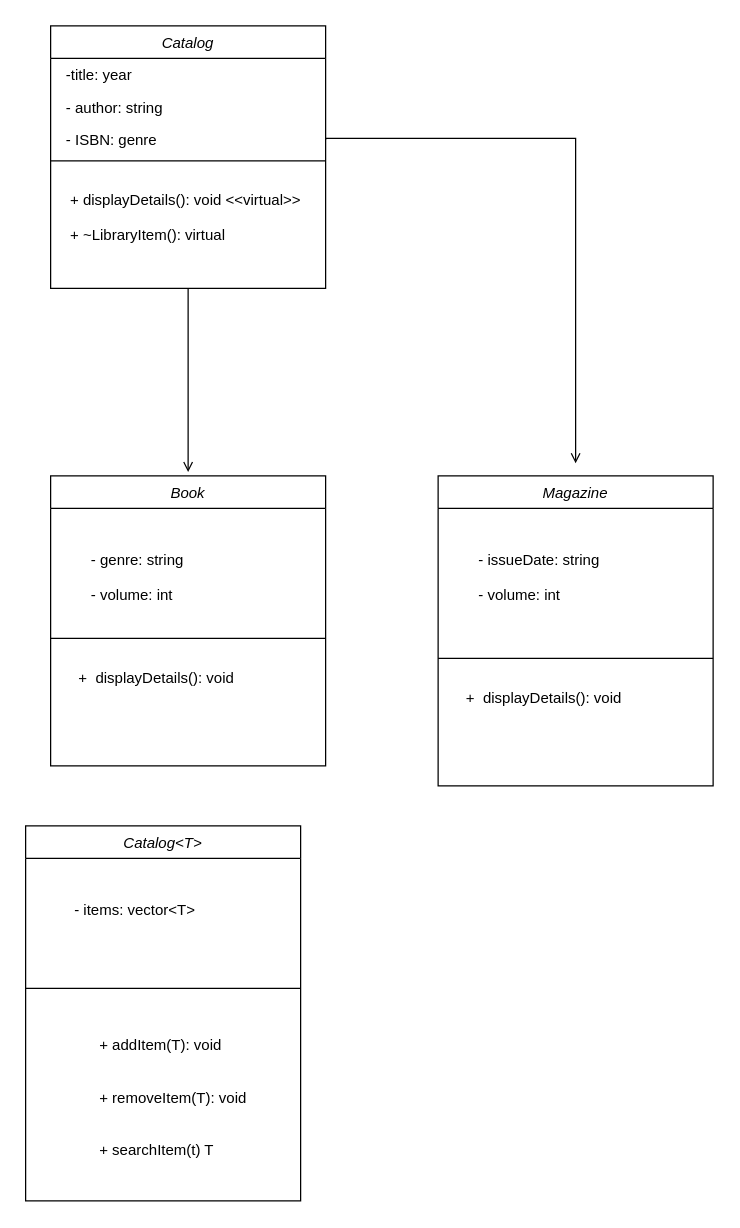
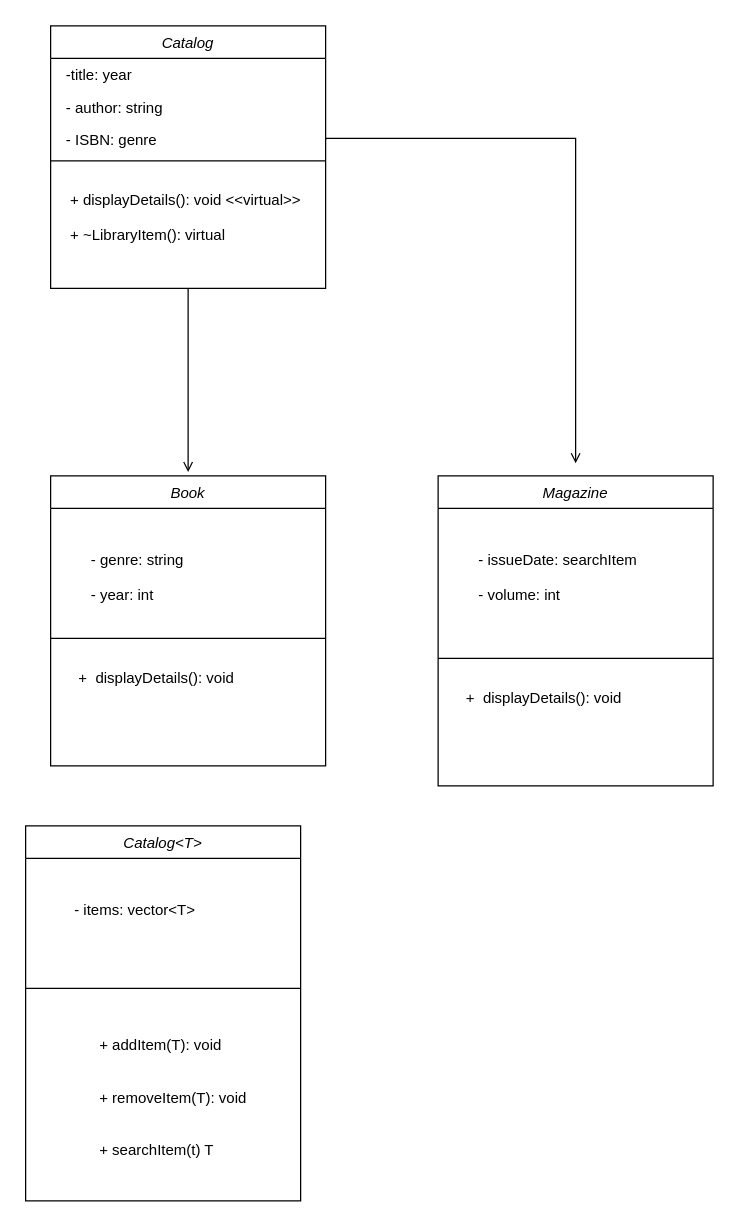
node "- genre: string - volume: int": label "- genre: string - volume: int" -> "- genre: string - year: int"
node "- issueDate: string - volume: int": label "- issueDate: string - volume: int" -> "- issueDate: searchItem - volume: int"
